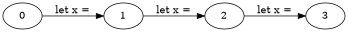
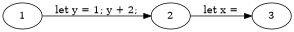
edge "1" -> "2": label "let x =" -> "let y = 1; y + 2;"
node "0": removed
